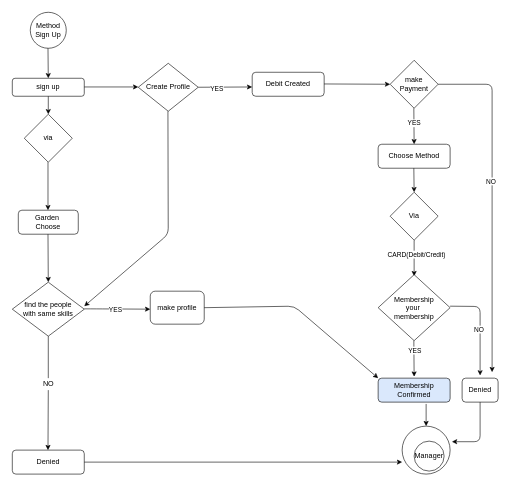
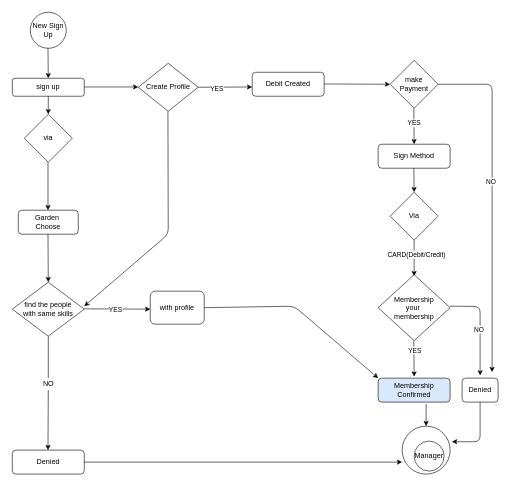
node "Method Sign Up": label "Method Sign Up" -> "New Sign Up"
node "Choose Method": label "Choose Method" -> "Sign Method"
node "make profile": label "make profile" -> "with profile"
